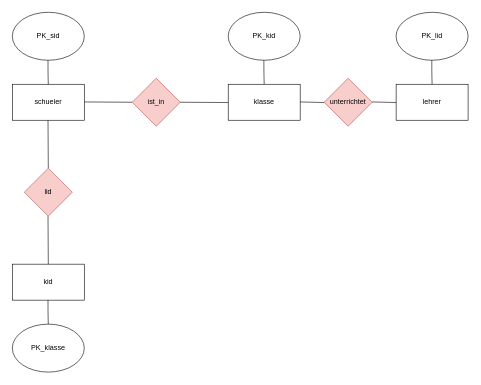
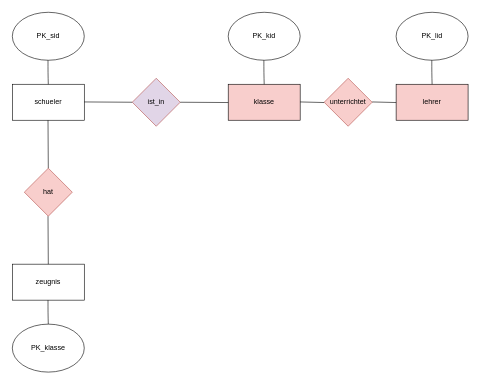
node "ist_in": fillcolor #f8cecc -> #e1d5e7
node "klasse": fillcolor #ffffff -> #f8cecc
node "lehrer": fillcolor #ffffff -> #f8cecc
node "lid": label "lid" -> "hat"
node "kid": label "kid" -> "zeugnis"
